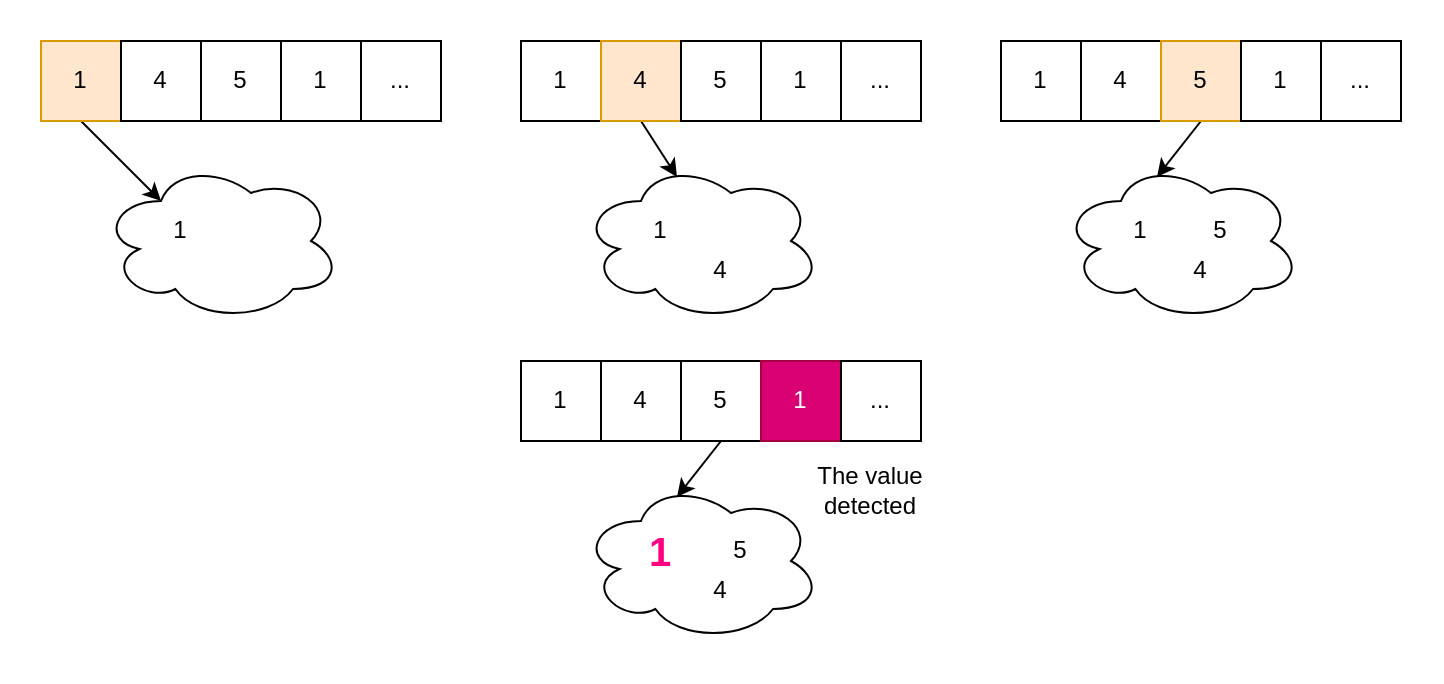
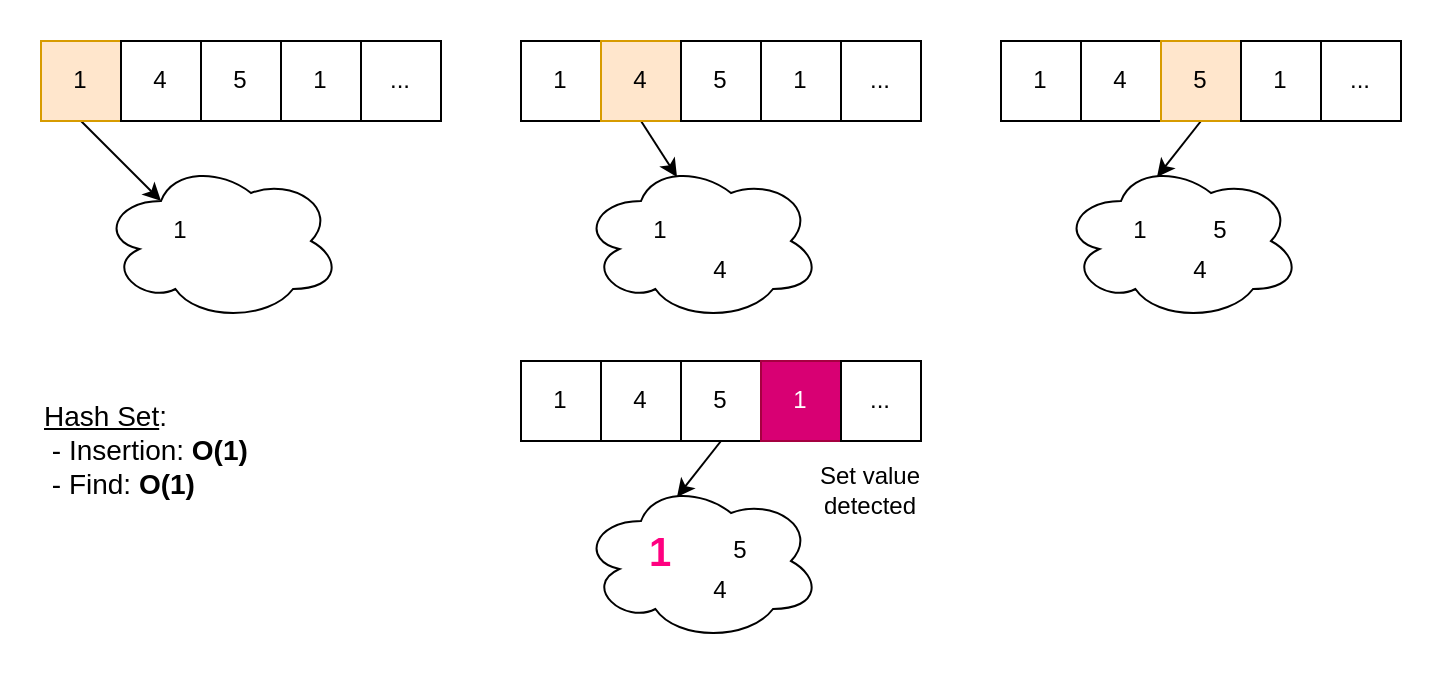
node "Hash Set: - Insertion: O(1) - Find: O(1)": added
node "The value detected": label "The value detected" -> "Set value detected"
